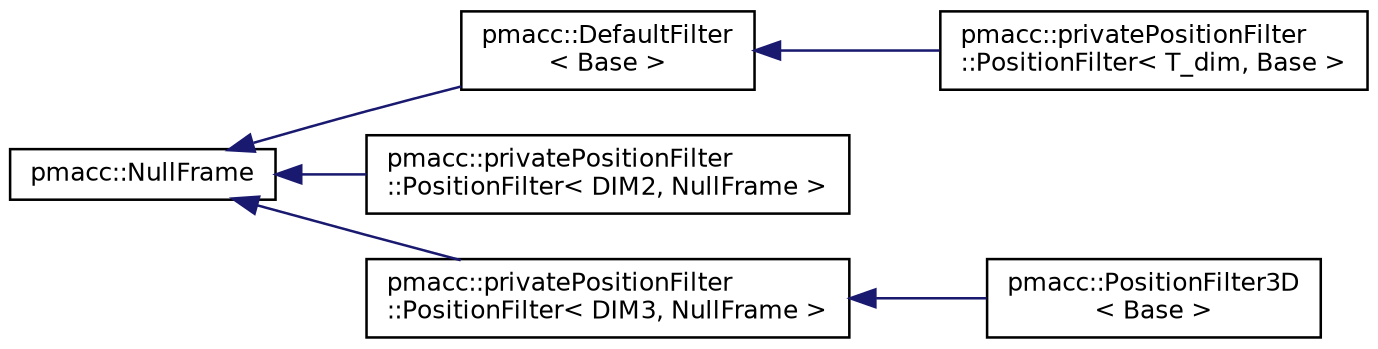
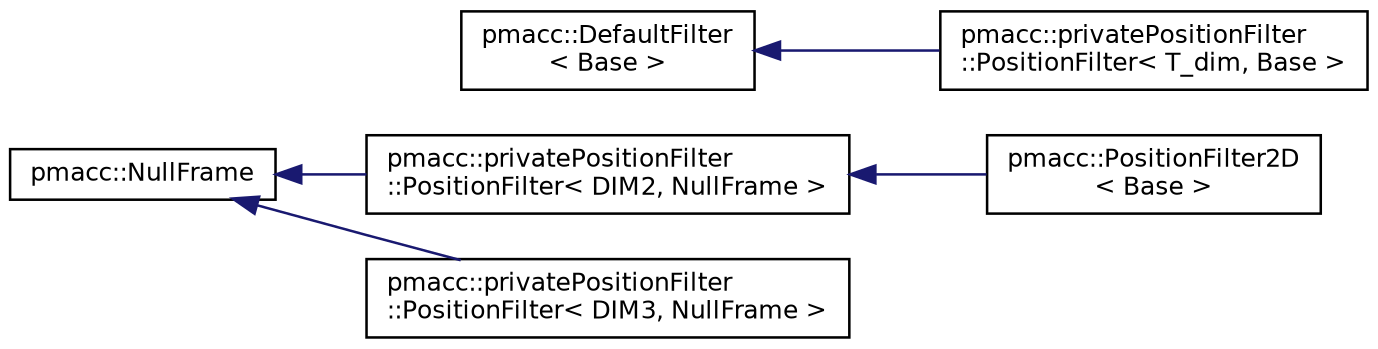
edge "pmacc::DefaultFilter < Base >" -> "pmacc::NullFrame": removed
node "pmacc::PositionFilter2D < Base >": added
node "pmacc::PositionFilter3D < Base >": removed
